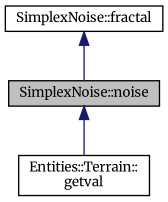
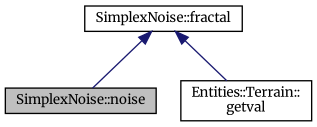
edge "Entities::Terrain:: getval" -> "SimplexNoise::noise": now "Entities::Terrain:: getval" -> "SimplexNoise::fractal"
